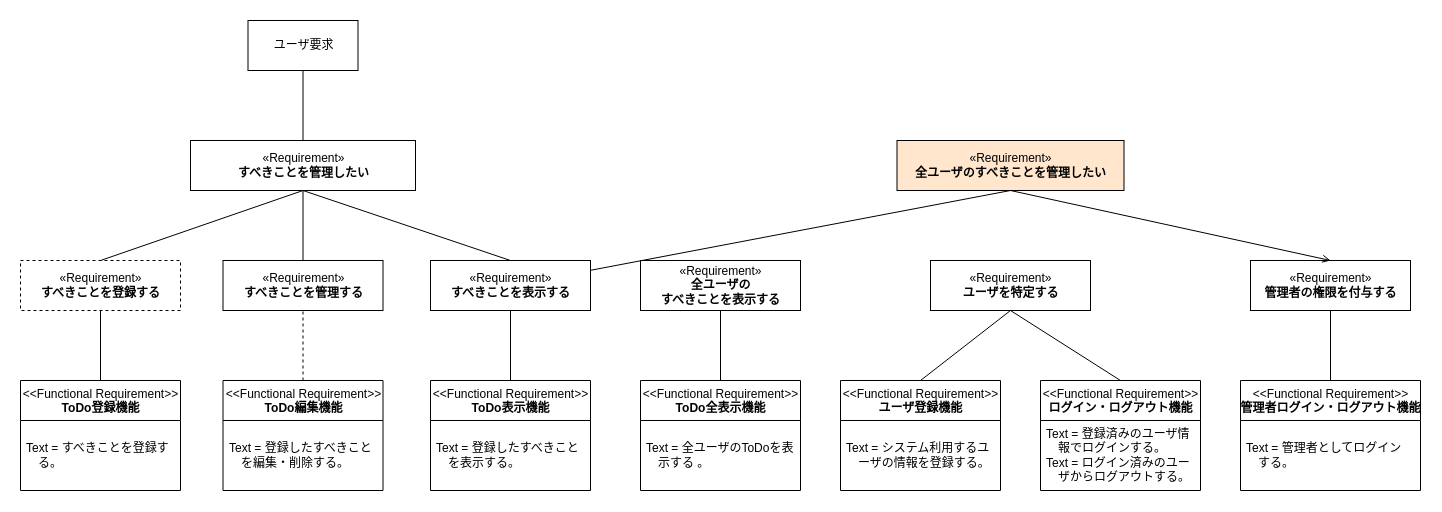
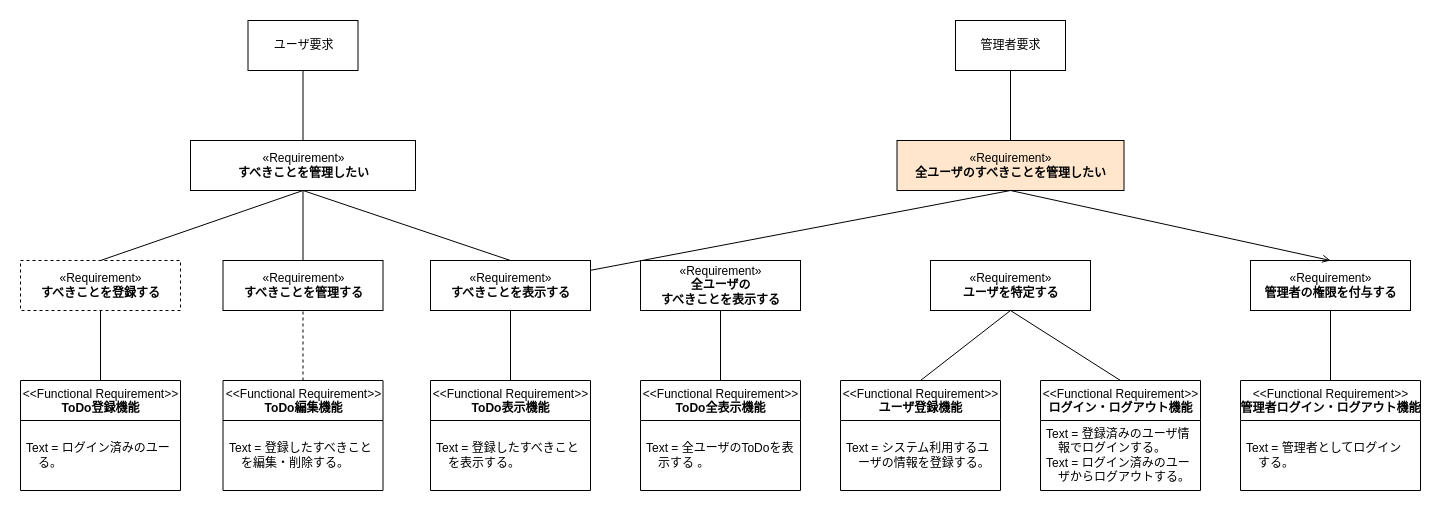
node "管理者要求": added
edge "管理者要求" -- "«Requirement» 全ユーザのすべきことを管理したい": added
node "Text = すべきことを登録す る。": label "Text = すべきことを登録す る。" -> "Text = ログイン済みのユー る。"
